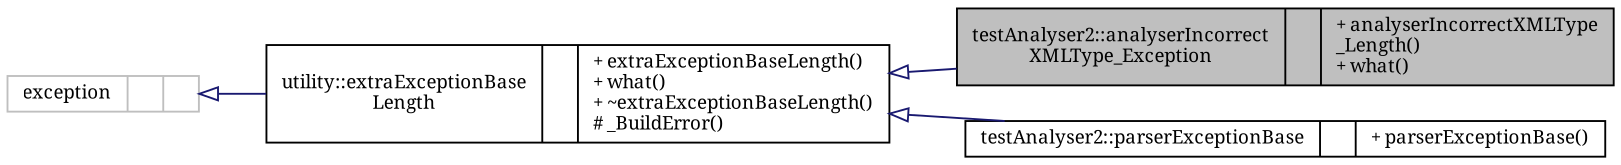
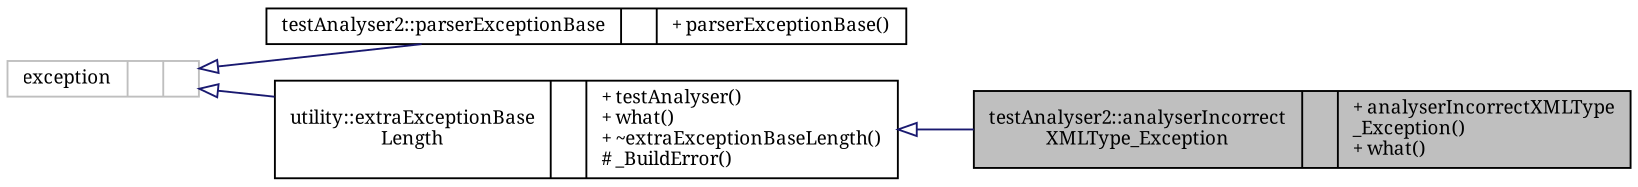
node "testAnalyser2::analyserIncorrect": text "_Length()" -> "_Exception()"
node "utility::extraExceptionBase": text "+ extraExceptionBaseLength()" -> "+ testAnalyser()"
edge "testAnalyser2::parserExceptionBase" -> "utility::extraExceptionBase": now "testAnalyser2::parserExceptionBase" -> "exception"
